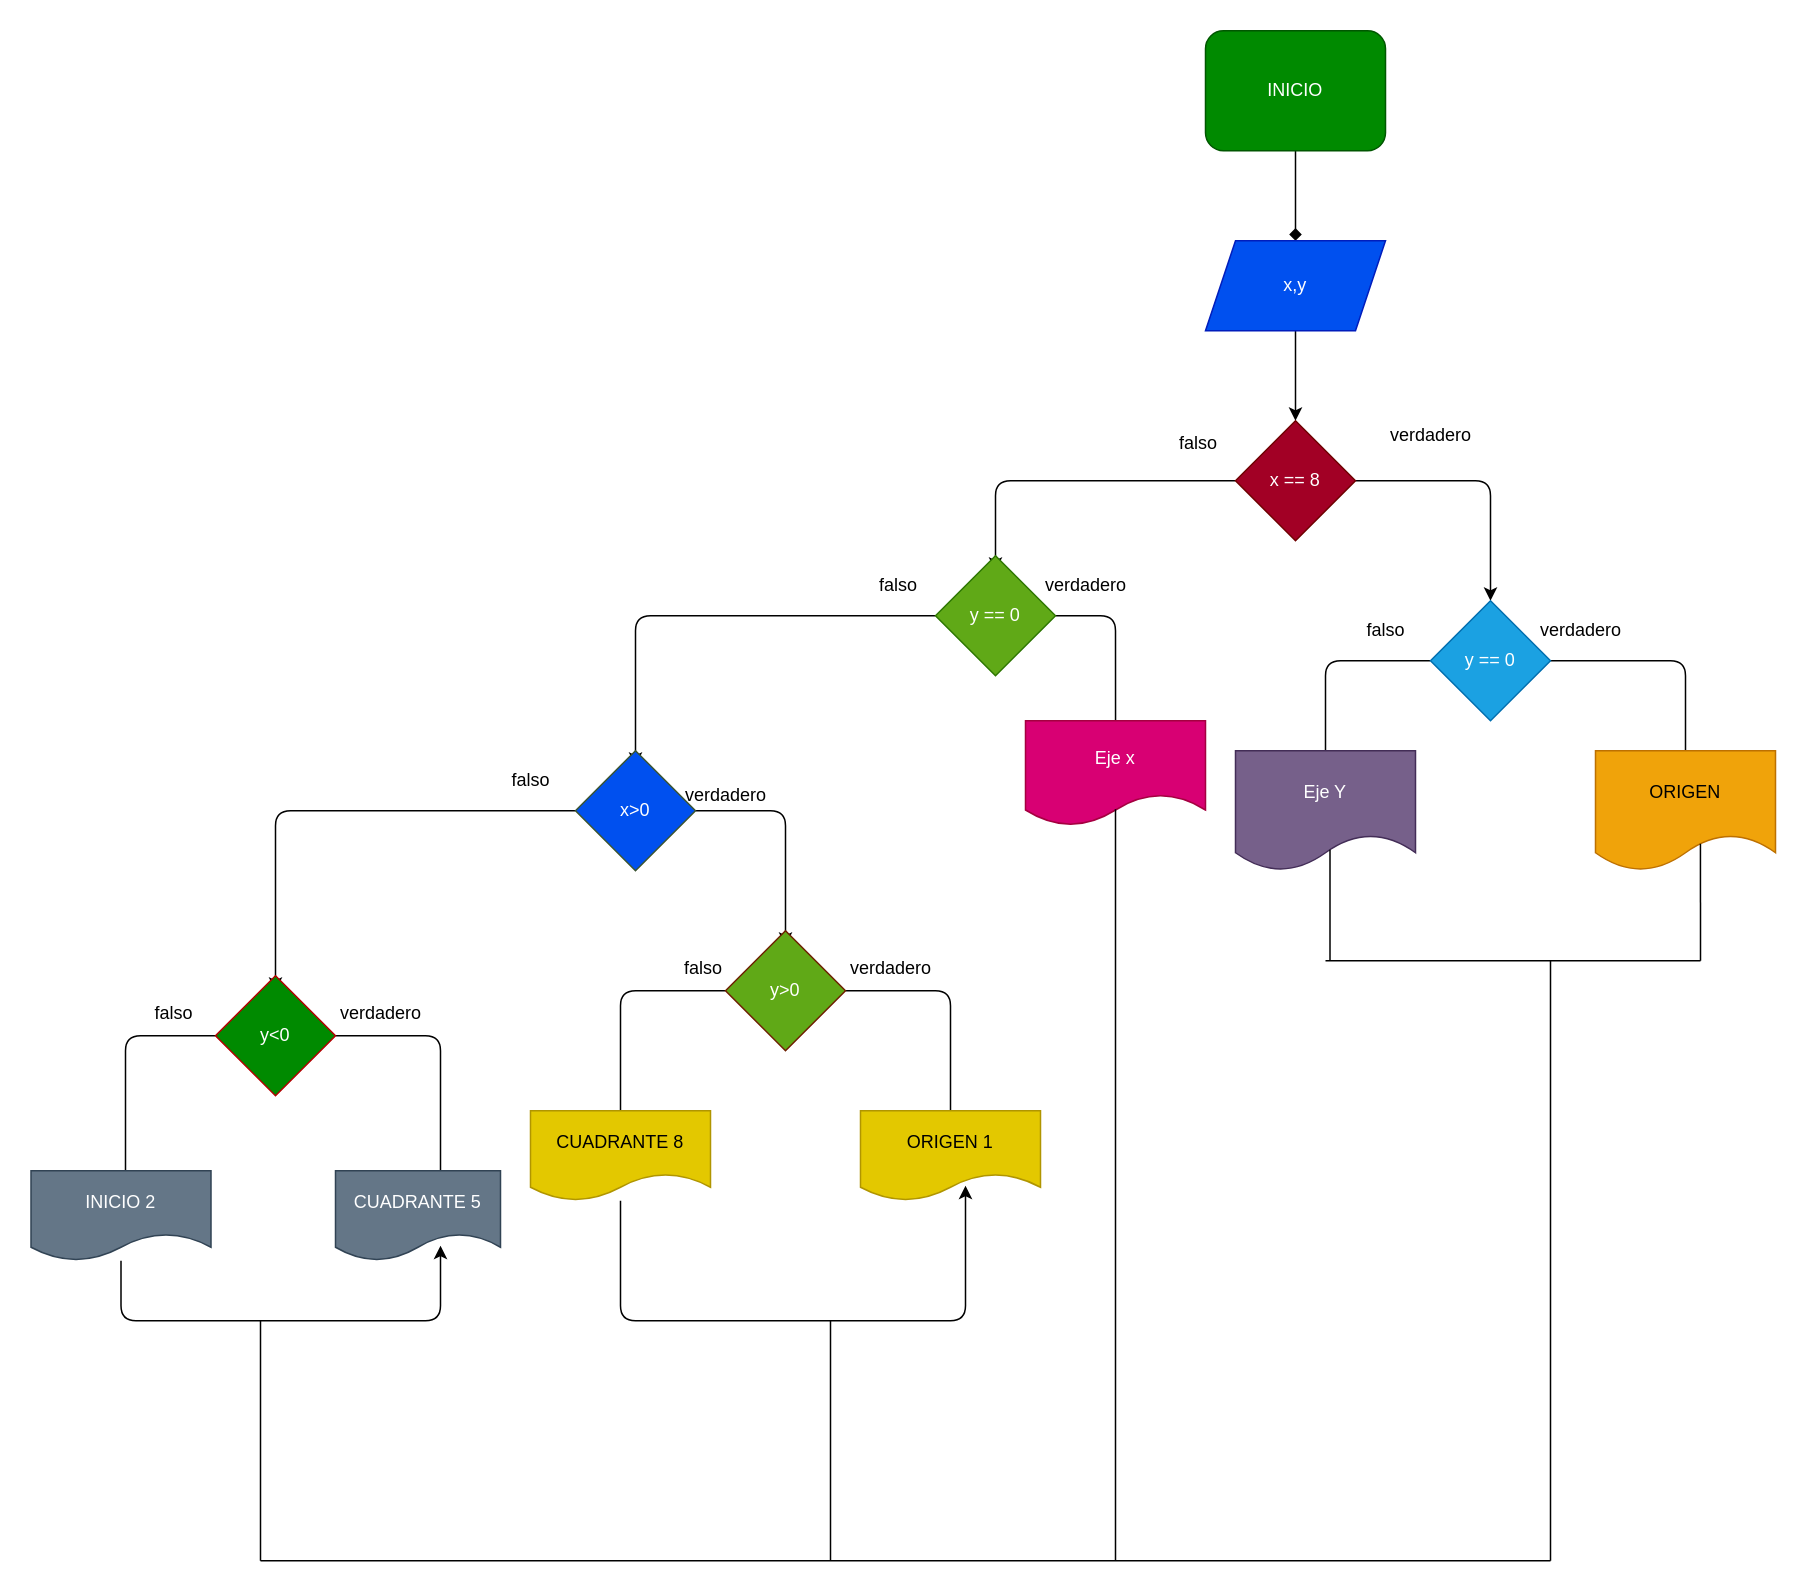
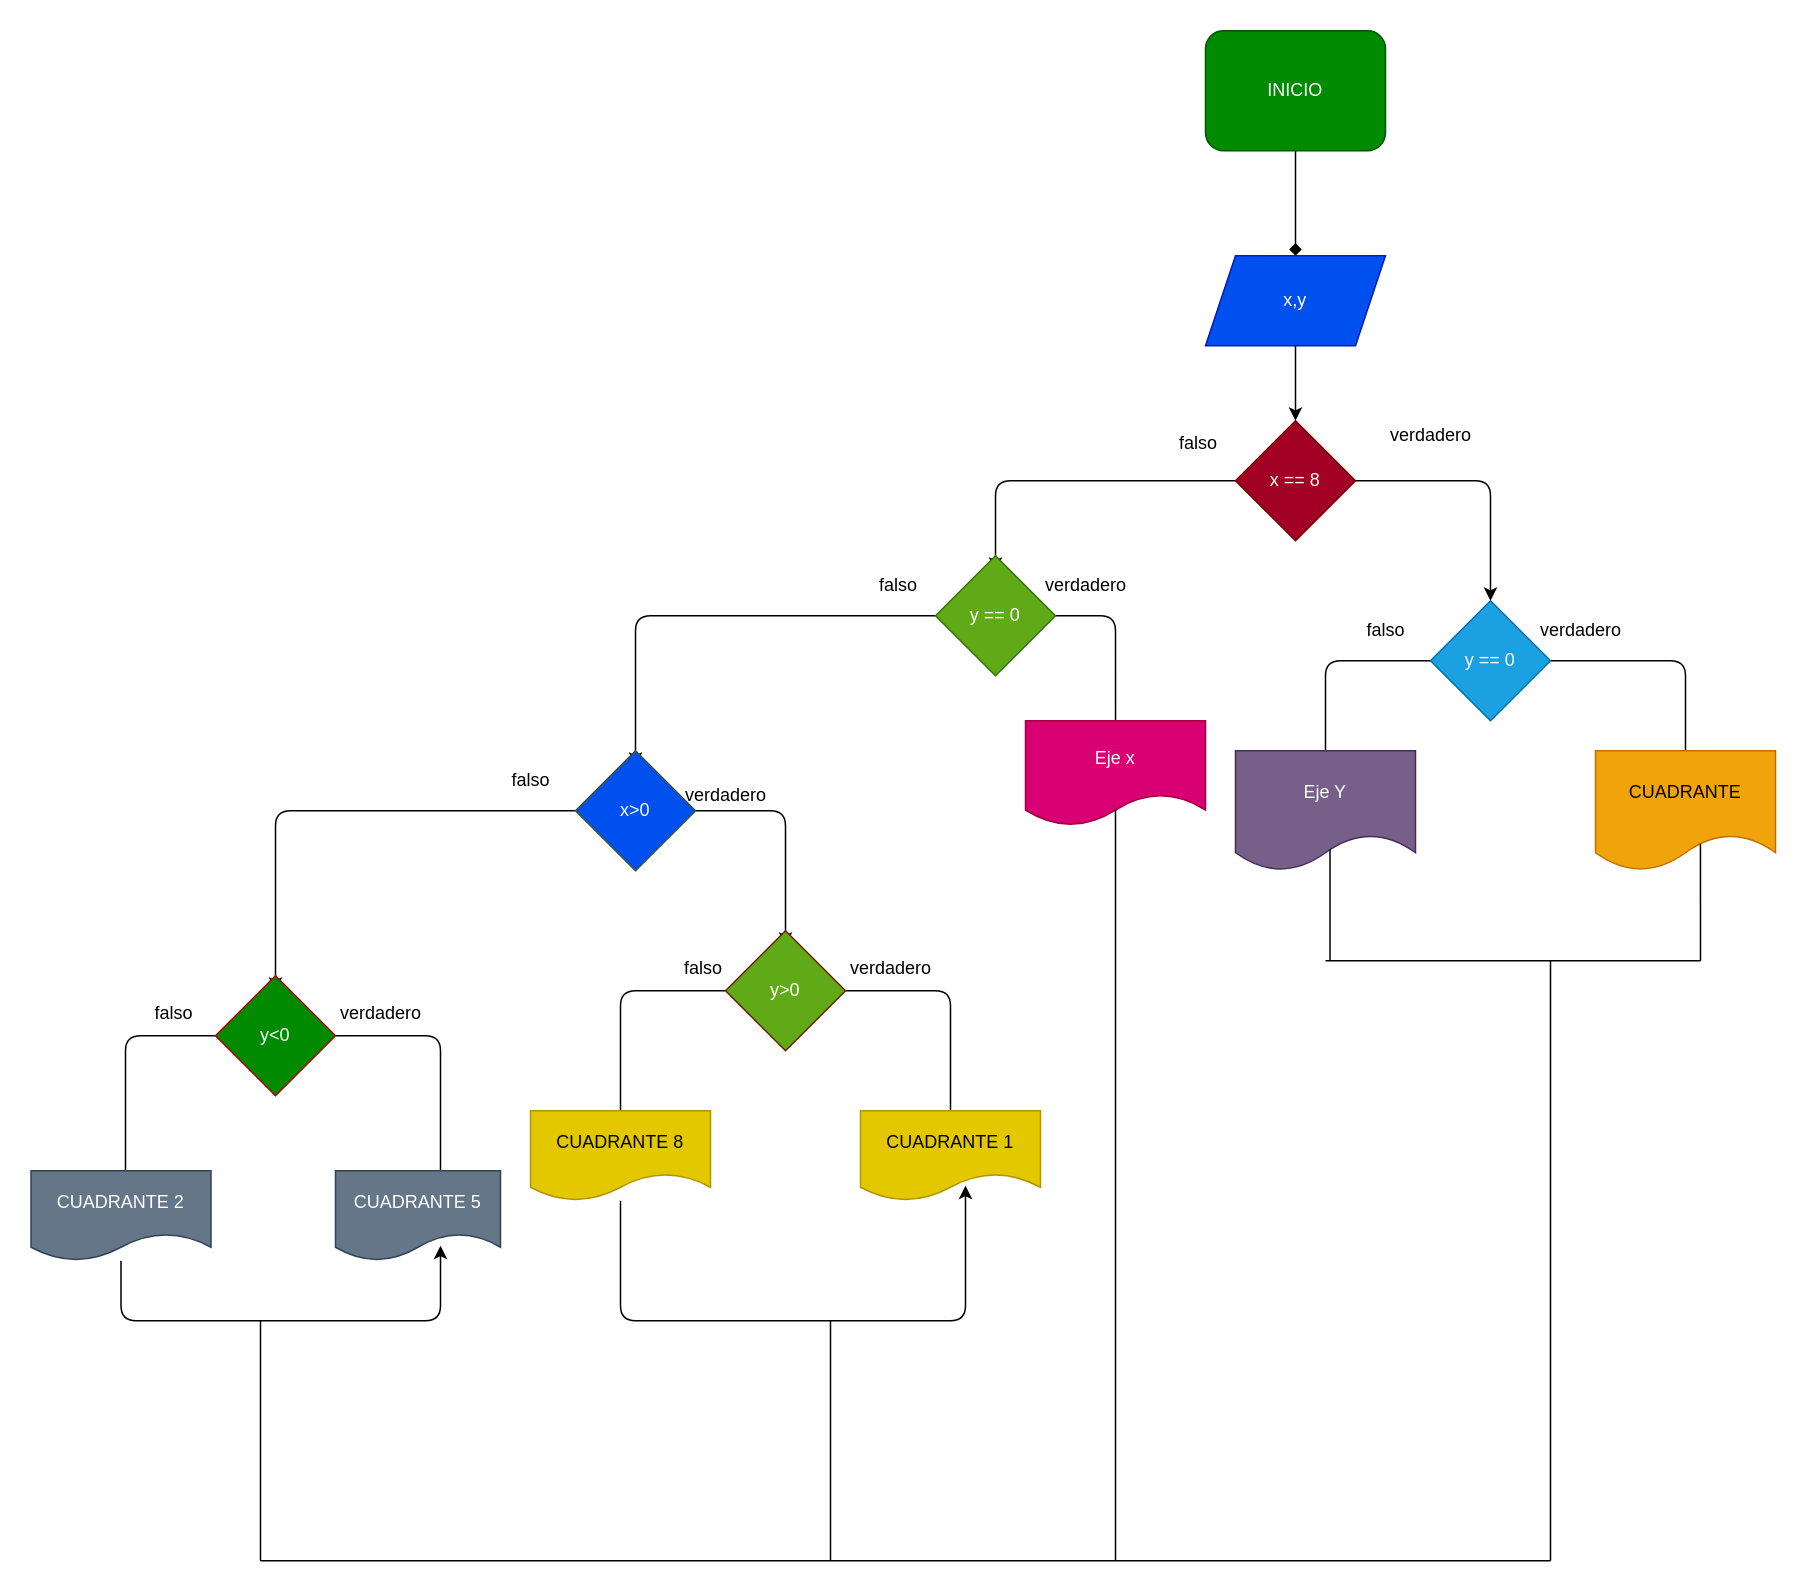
node "x,y": moved (1295, 286) -> (1295, 301)
node "ORIGEN": label "ORIGEN" -> "CUADRANTE"
node "ORIGEN 1": label "ORIGEN 1" -> "CUADRANTE 1"
node "INICIO 2": label "INICIO 2" -> "CUADRANTE 2"
